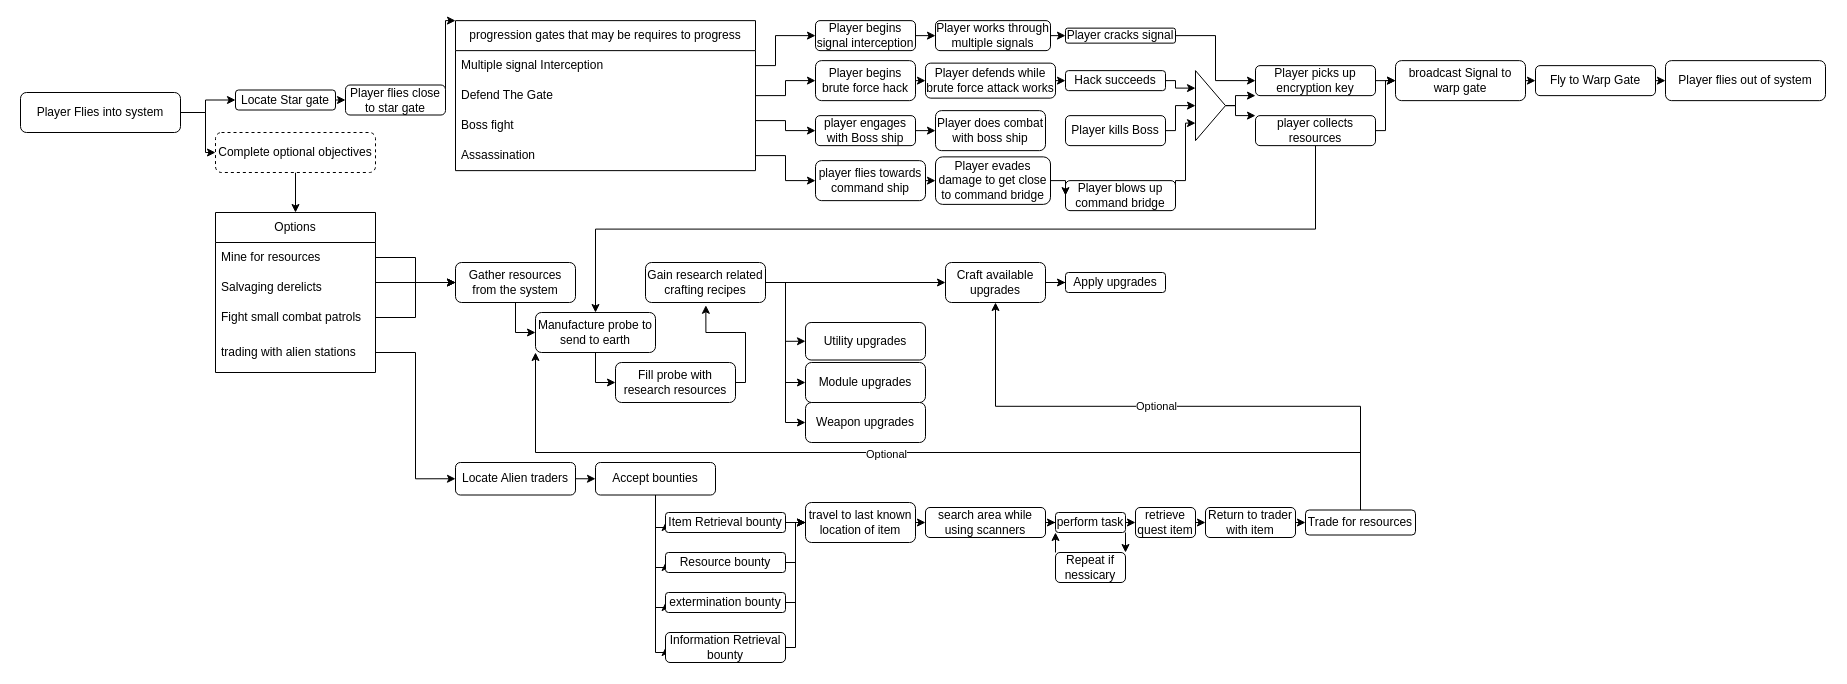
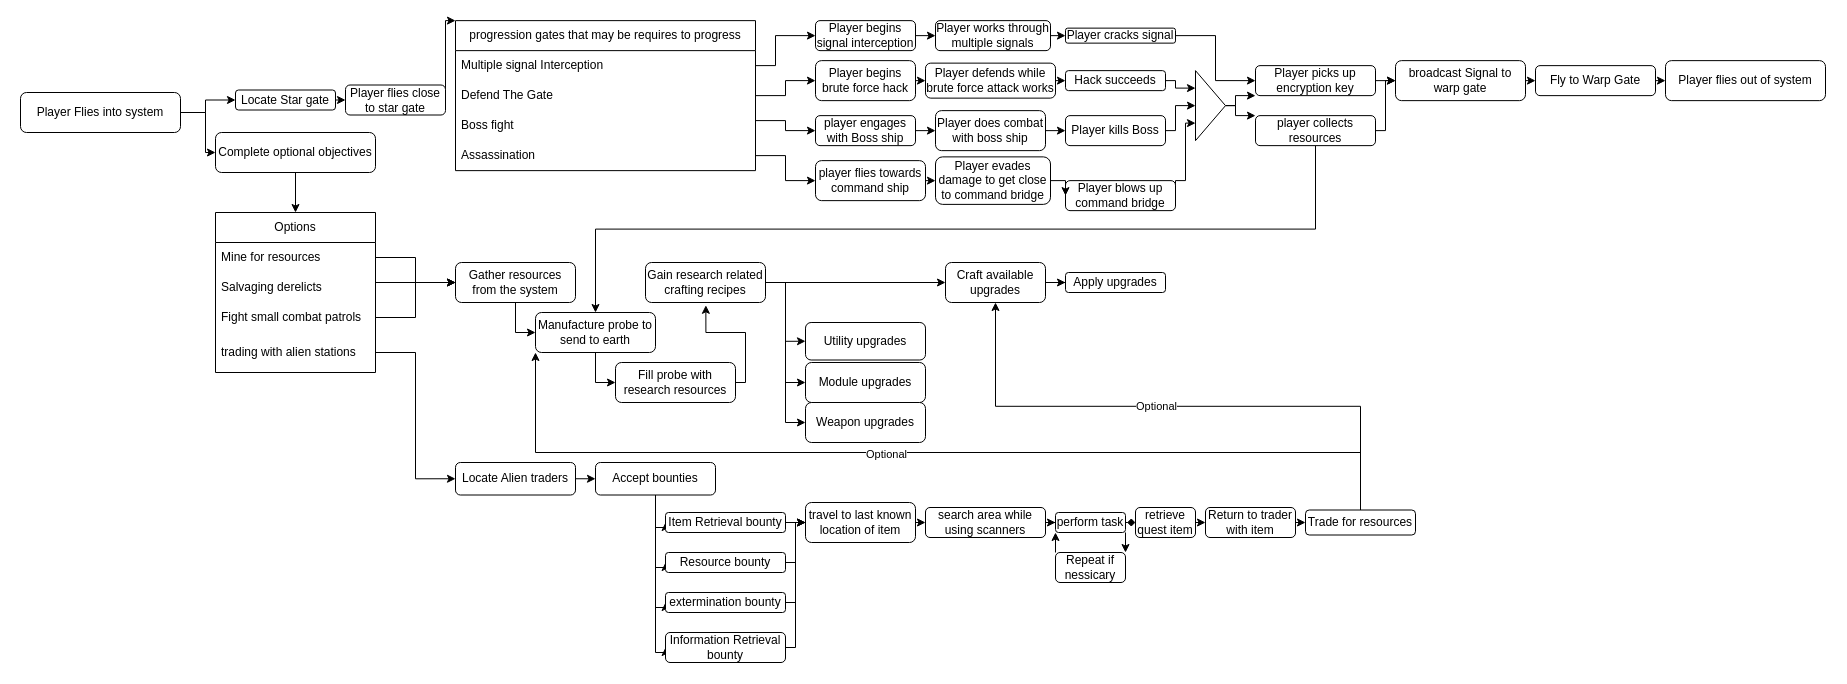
edge "Player does combat with boss ship" -> "Player kills Boss": added
node "Complete optional objectives": style dashed -> solid
edge "perform task" -> "retrieve quest item": arrowhead classic -> diamond
